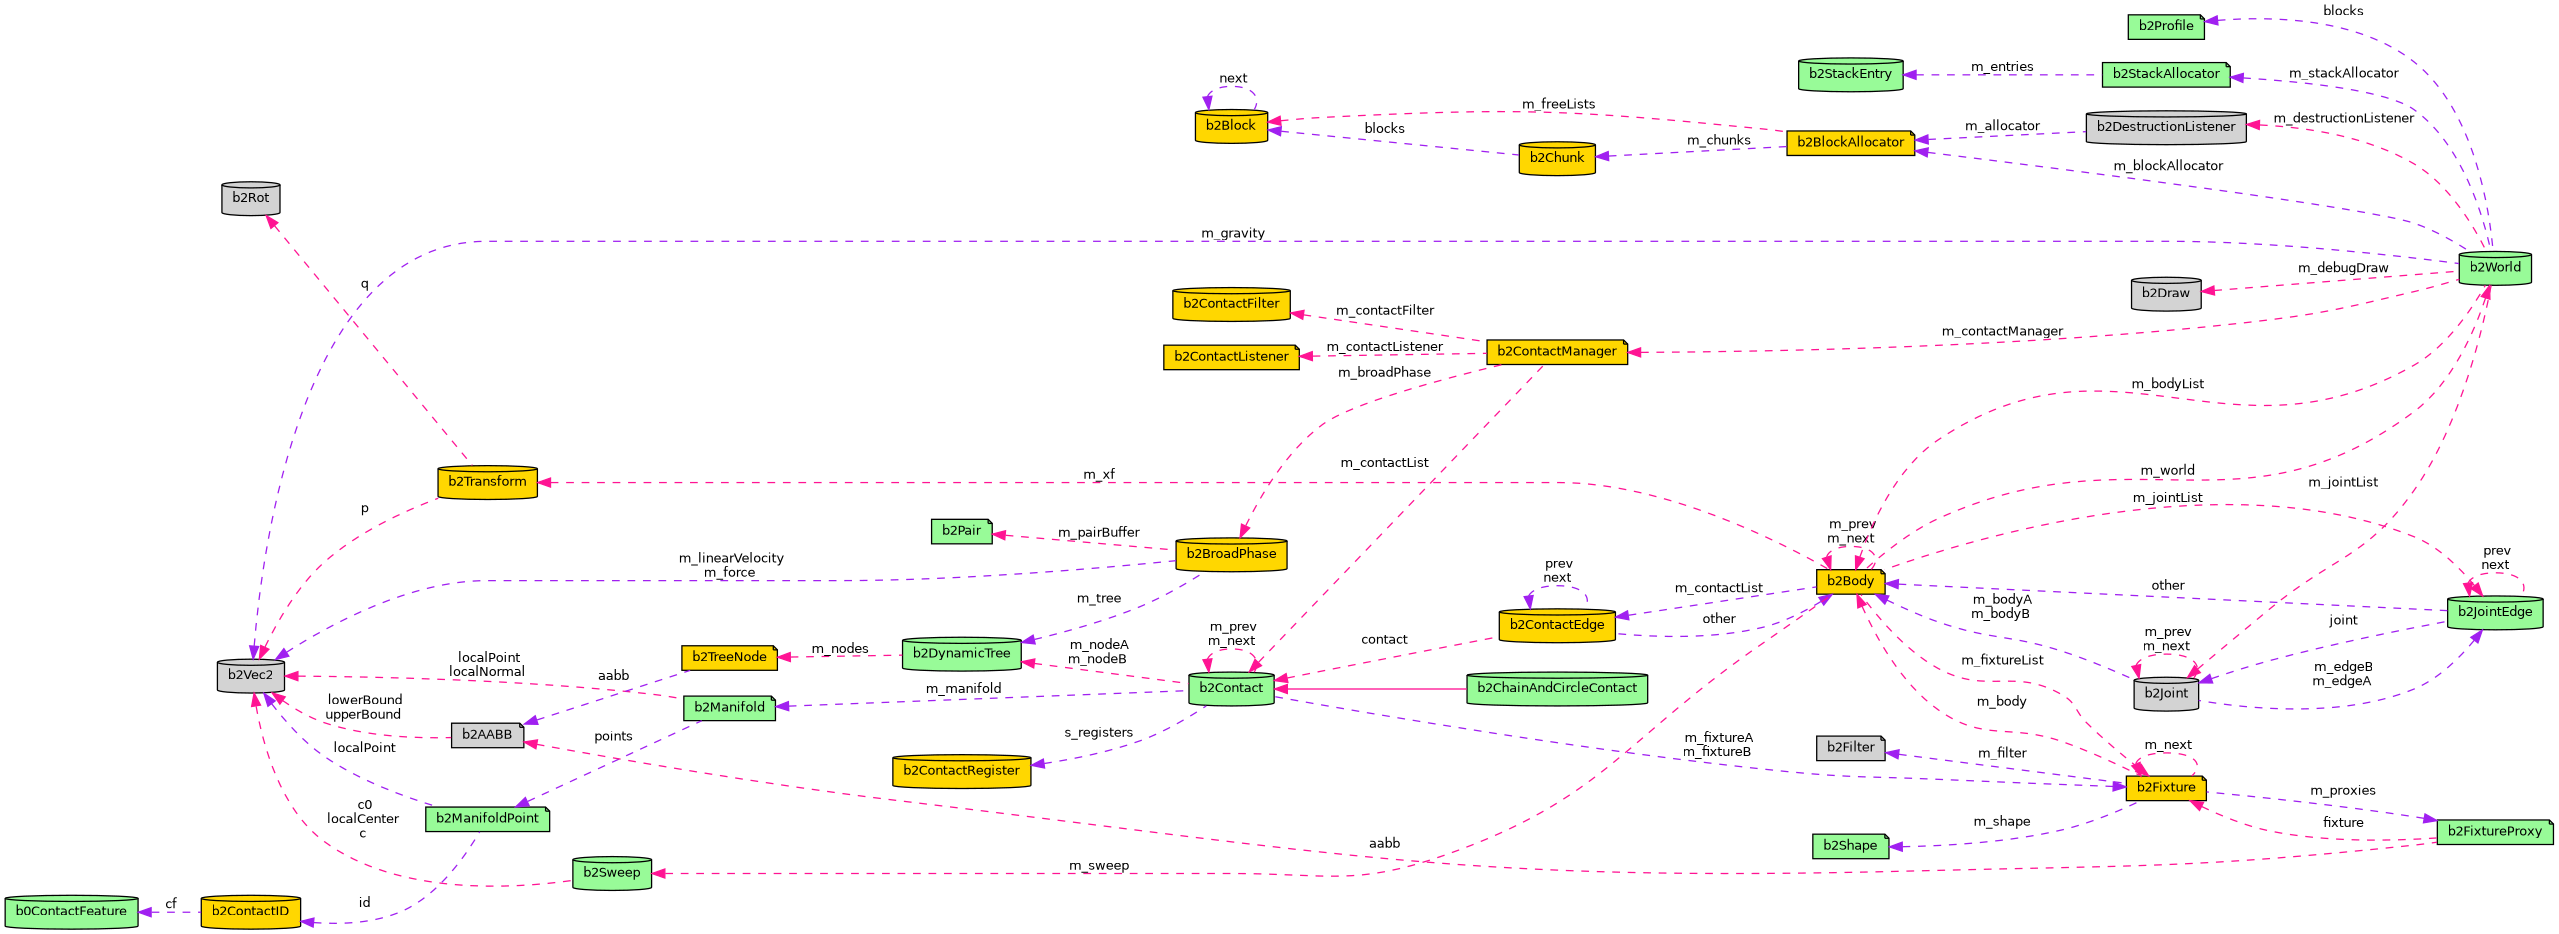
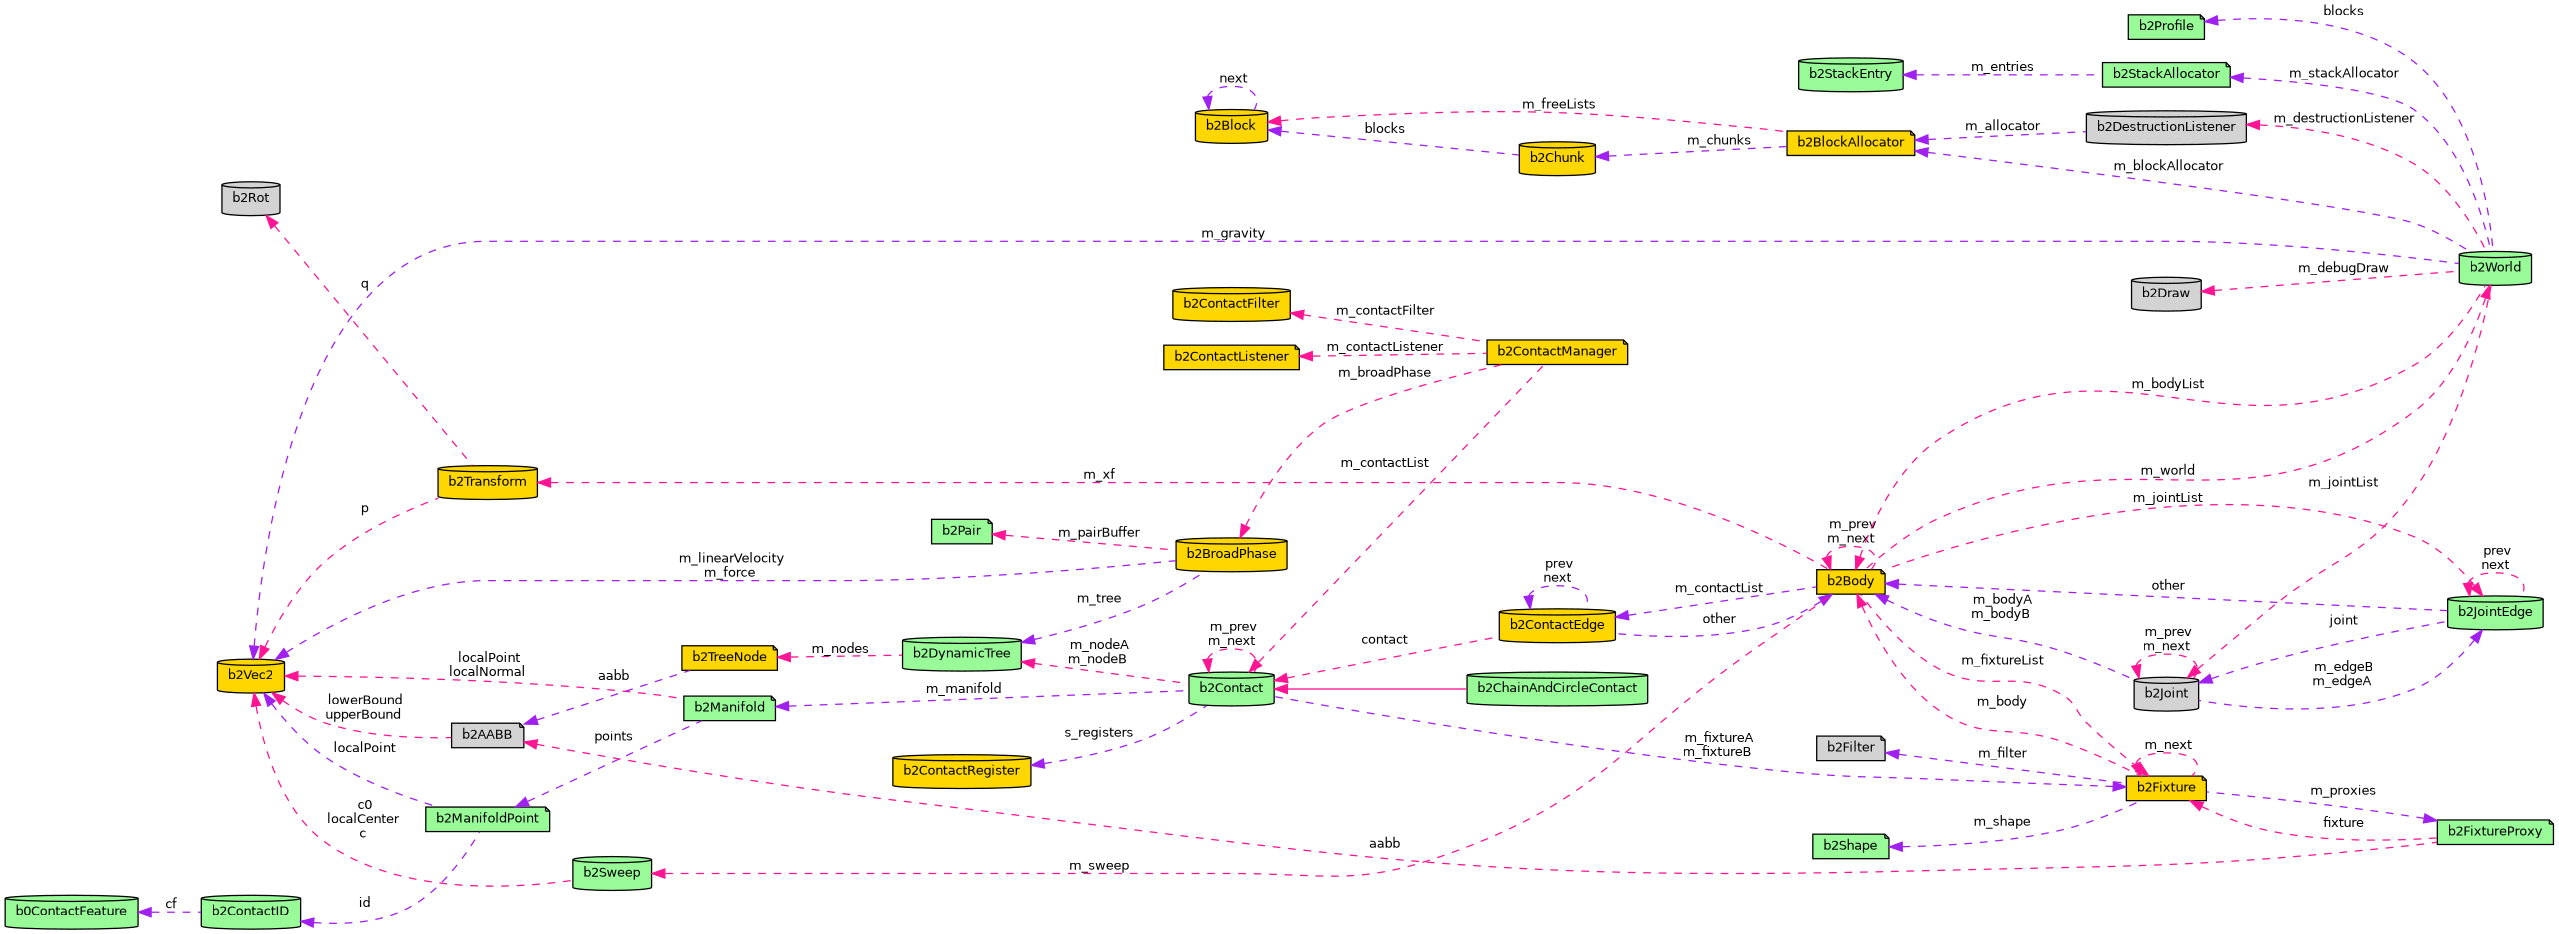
edge "b2World" -> "b2ContactManager": removed, label "m_contactManager"
node "b2Vec2": fillcolor lightgrey -> gold
node "b2ContactID": fillcolor gold -> palegreen
